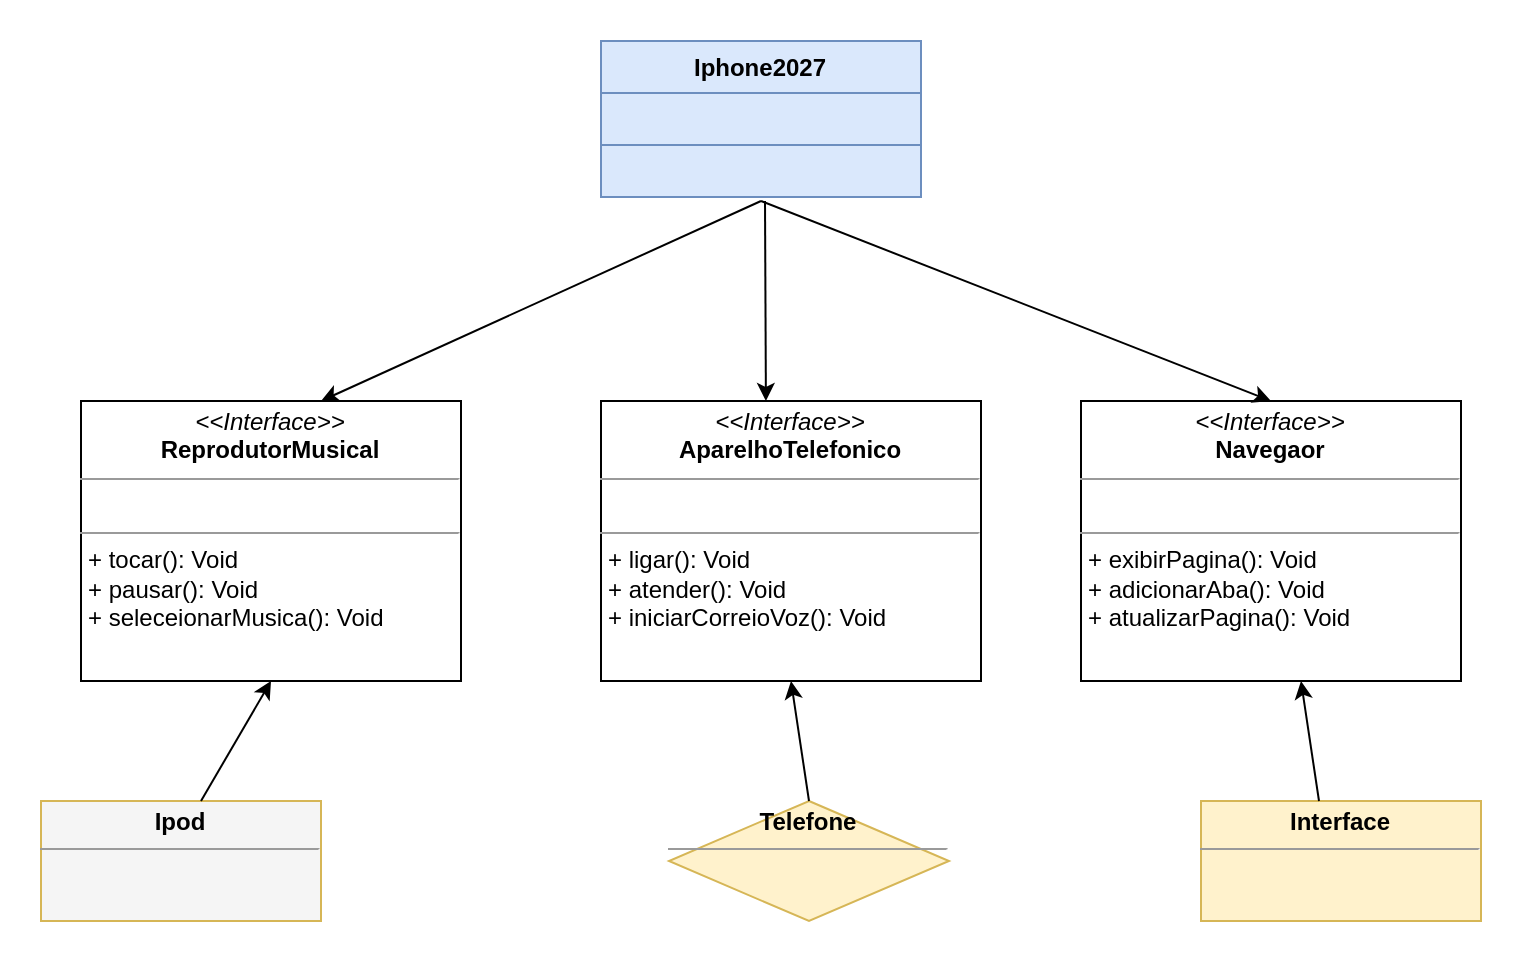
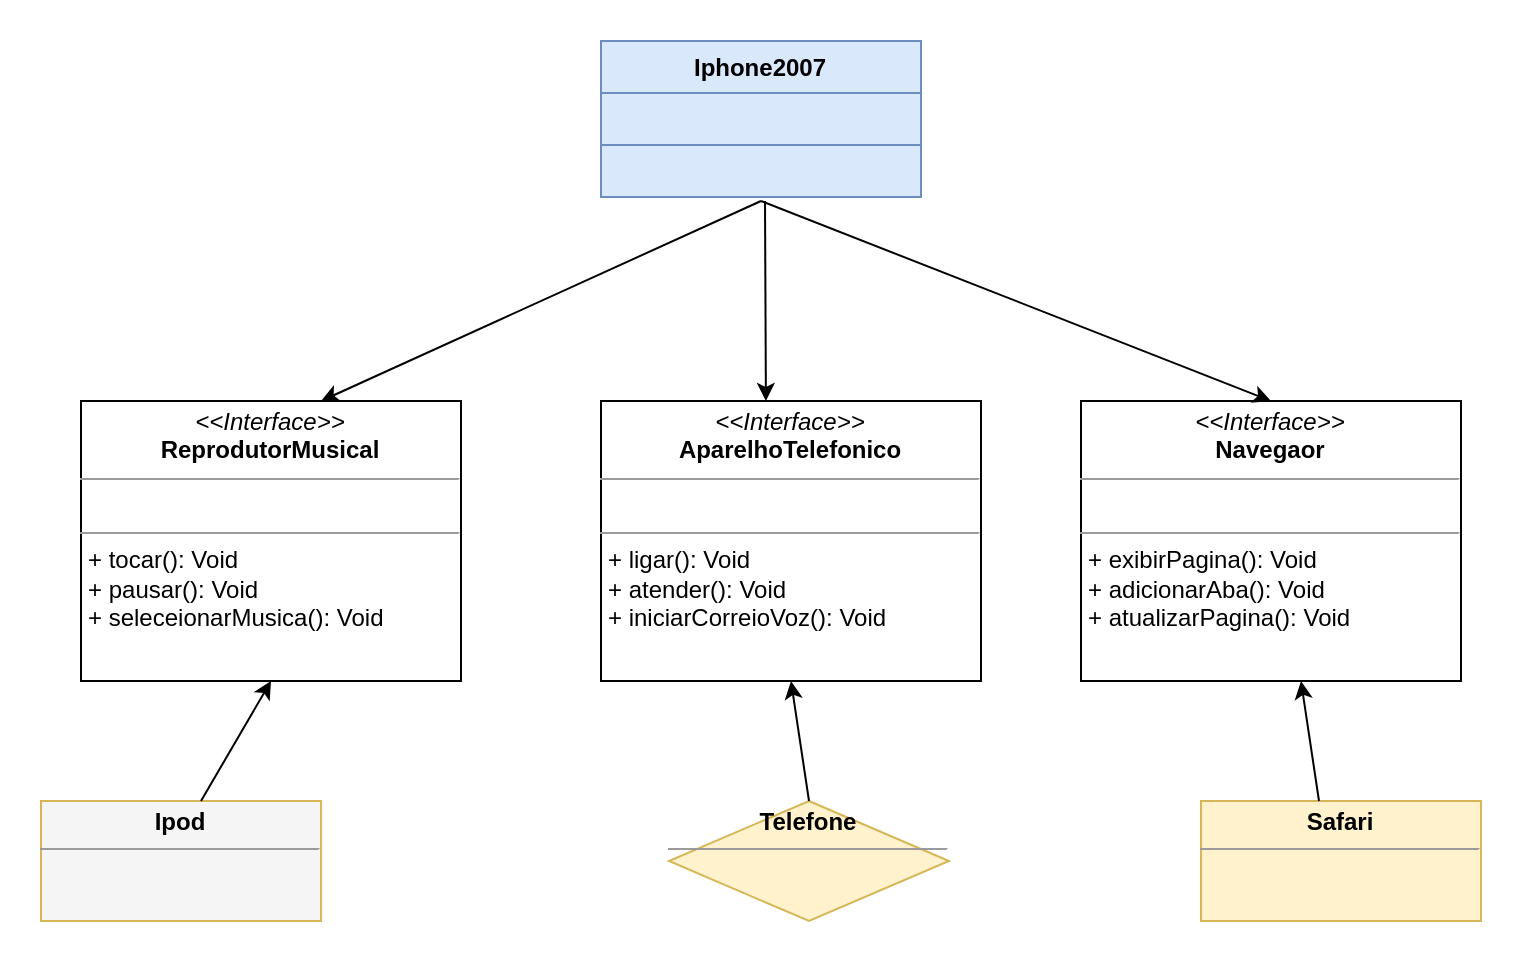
node "Iphone2027": label "Iphone2027" -> "Iphone2007"
node "Interface": label "Interface" -> "Safari"
